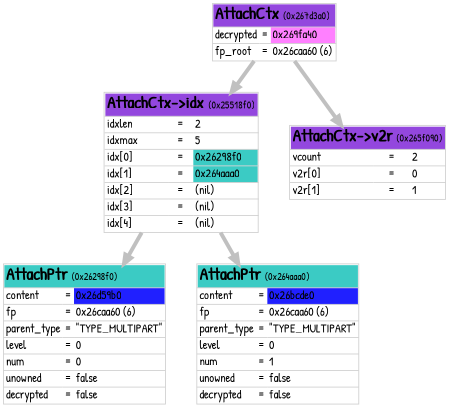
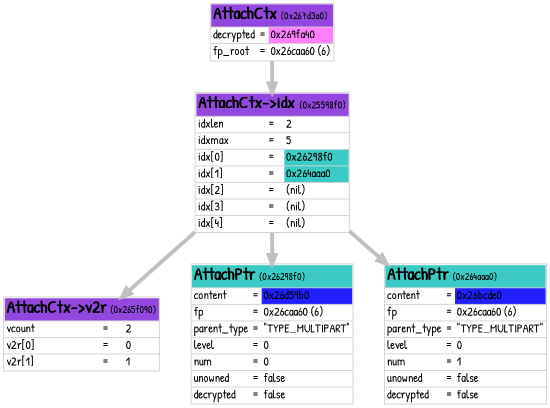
edge "AttachCtx" -> "AttachCtx->v2r": now "AttachCtx->idx" -> "AttachCtx->v2r"
node "AttachCtx->idx": text "(0x25518f0)" -> "(0x25598f0)"
